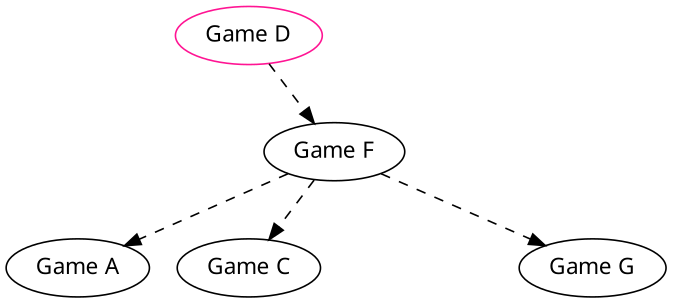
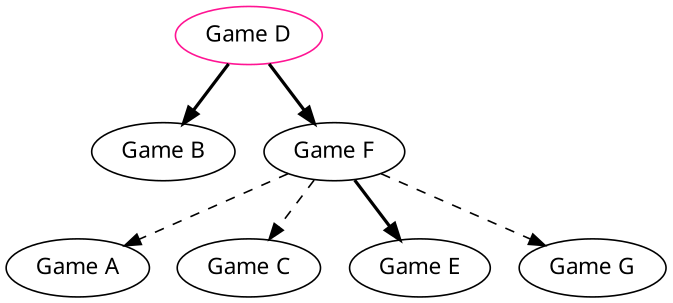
edge "Game D" -> "Game F": style dashed -> bold
node "Game B": added
node "Game E": added
